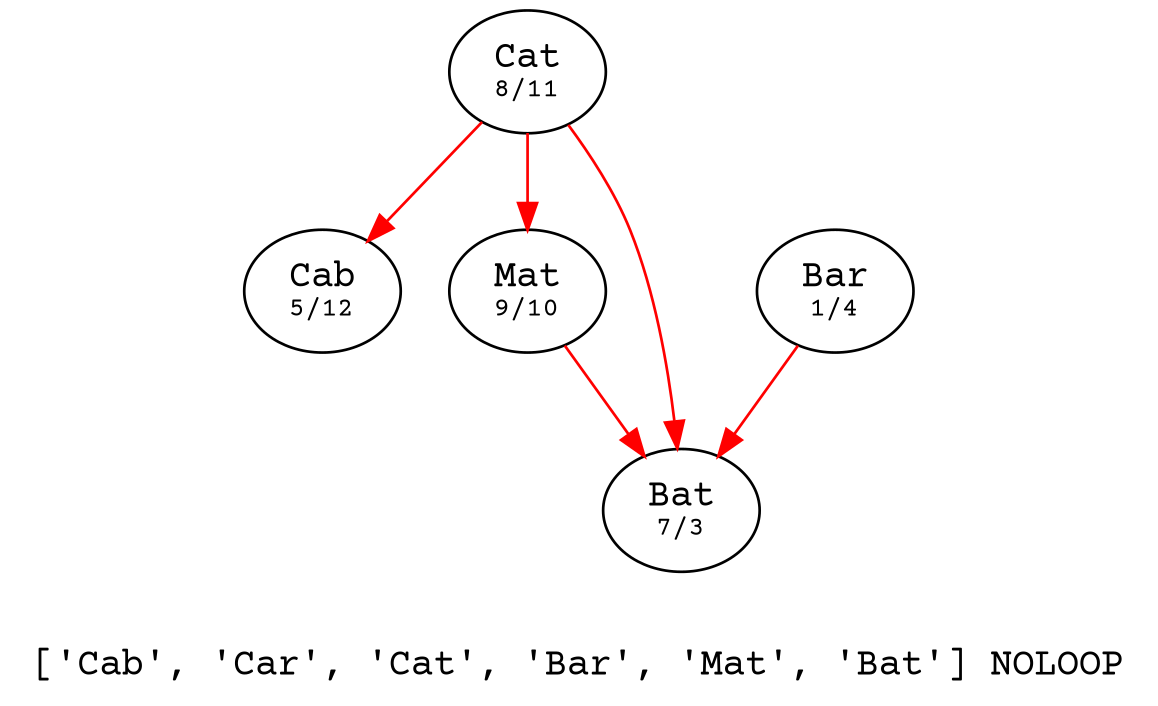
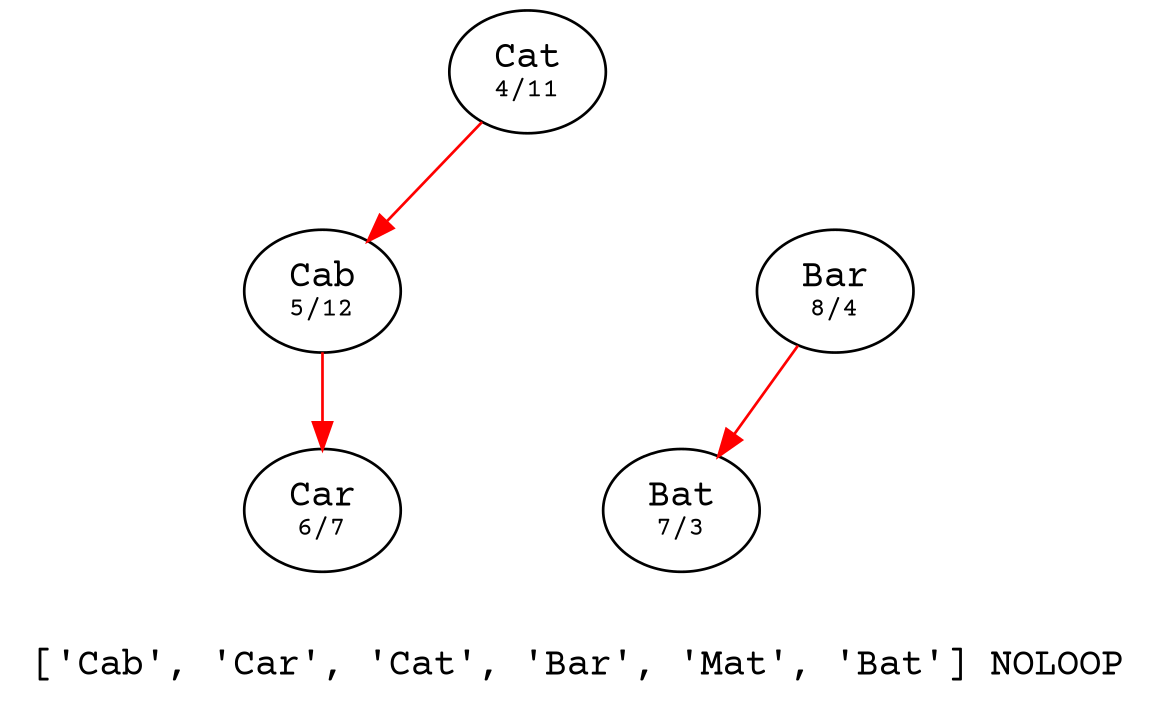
node "Cat": text "8/11" -> "4/11"
edge "Cat" -> "Bat": removed
node "Mat": removed
node "Bar": text "1/4" -> "8/4"
node "Car": added
